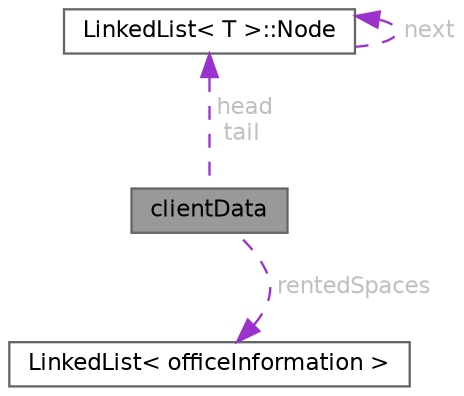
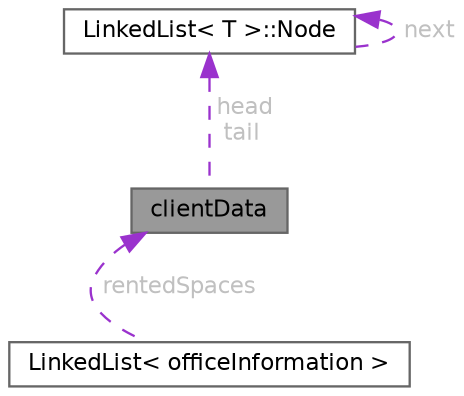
edge "clientData" -> "LinkedList< officeInformation >": reversed
